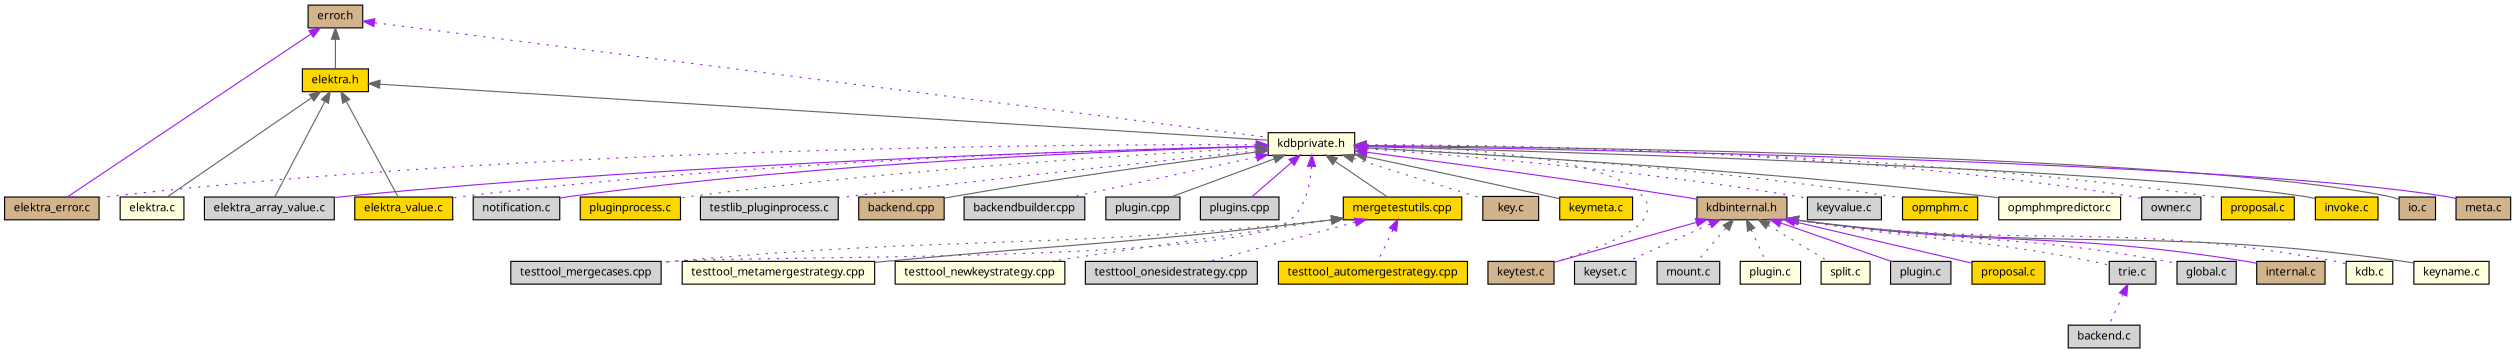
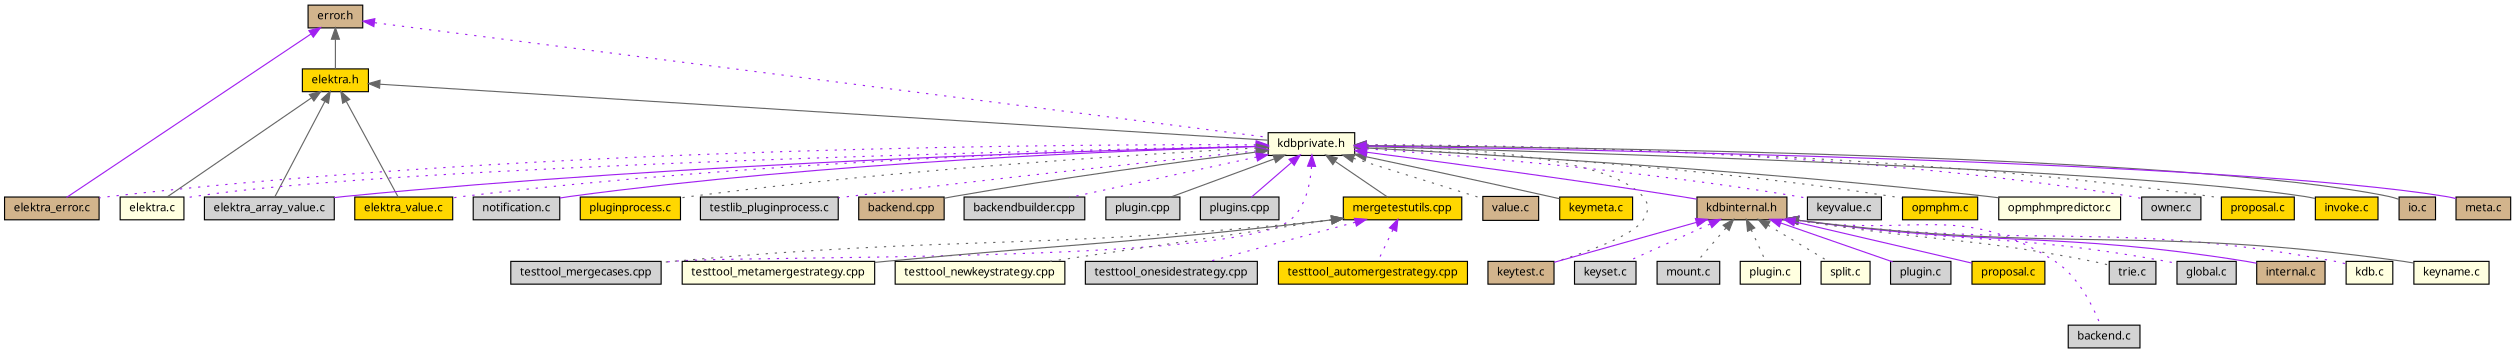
edge "elektra.c" -> "kdbprivate.h": added
node "key.c": label "key.c" -> "value.c"
edge "backend.c" -> "trie.c": now "backend.c" -> "kdbinternal.h"
